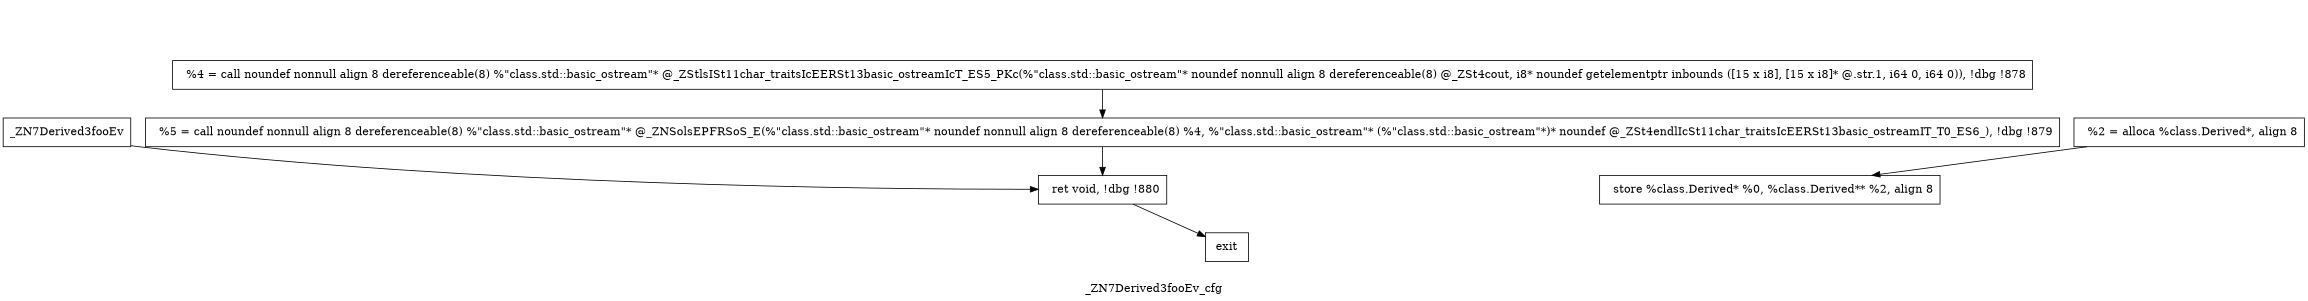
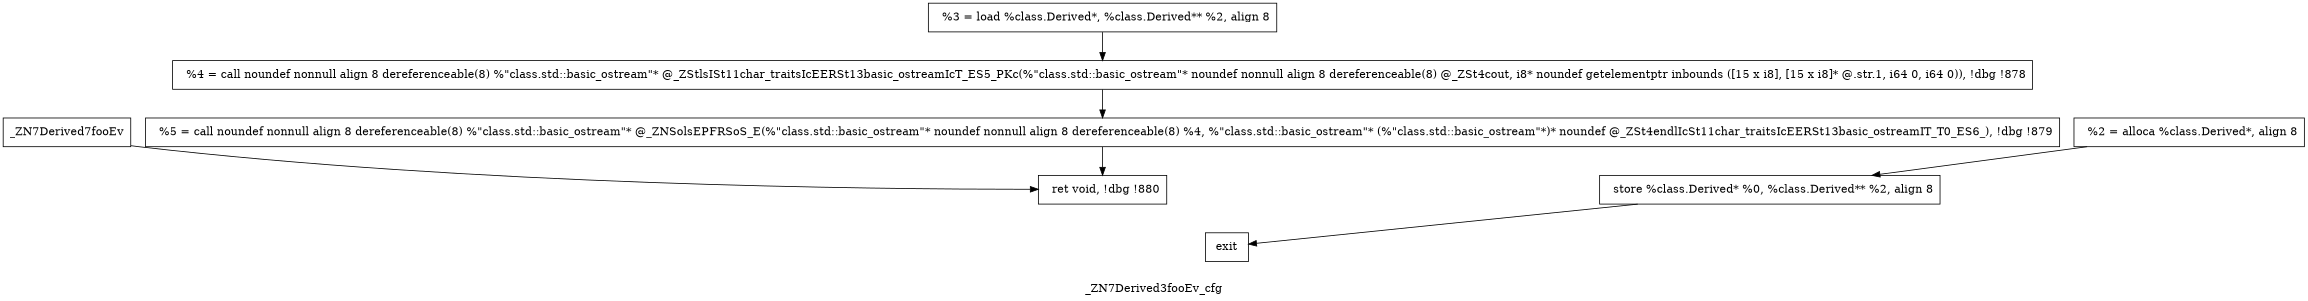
node "%3 = load %class.Derived*, %class.Derived** %2, align 8": added
node "_ZN7Derived3fooEv": label "_ZN7Derived3fooEv" -> "_ZN7Derived7fooEv"
edge "ret void, !dbg !880" -> "exit": now "store %class.Derived* %0, %class.Derived** %2, align 8" -> "exit"
